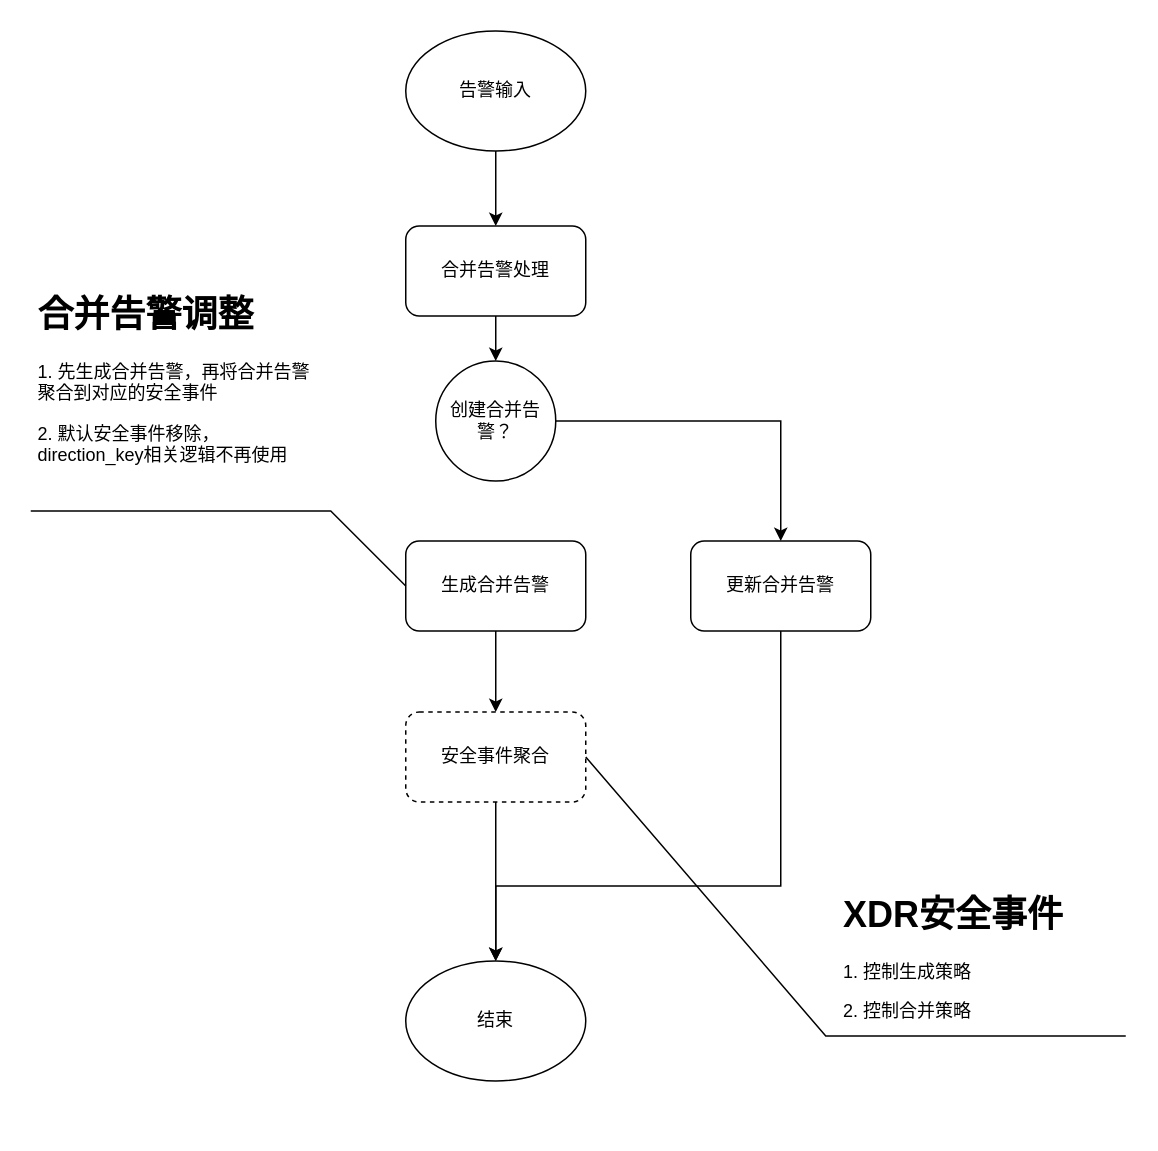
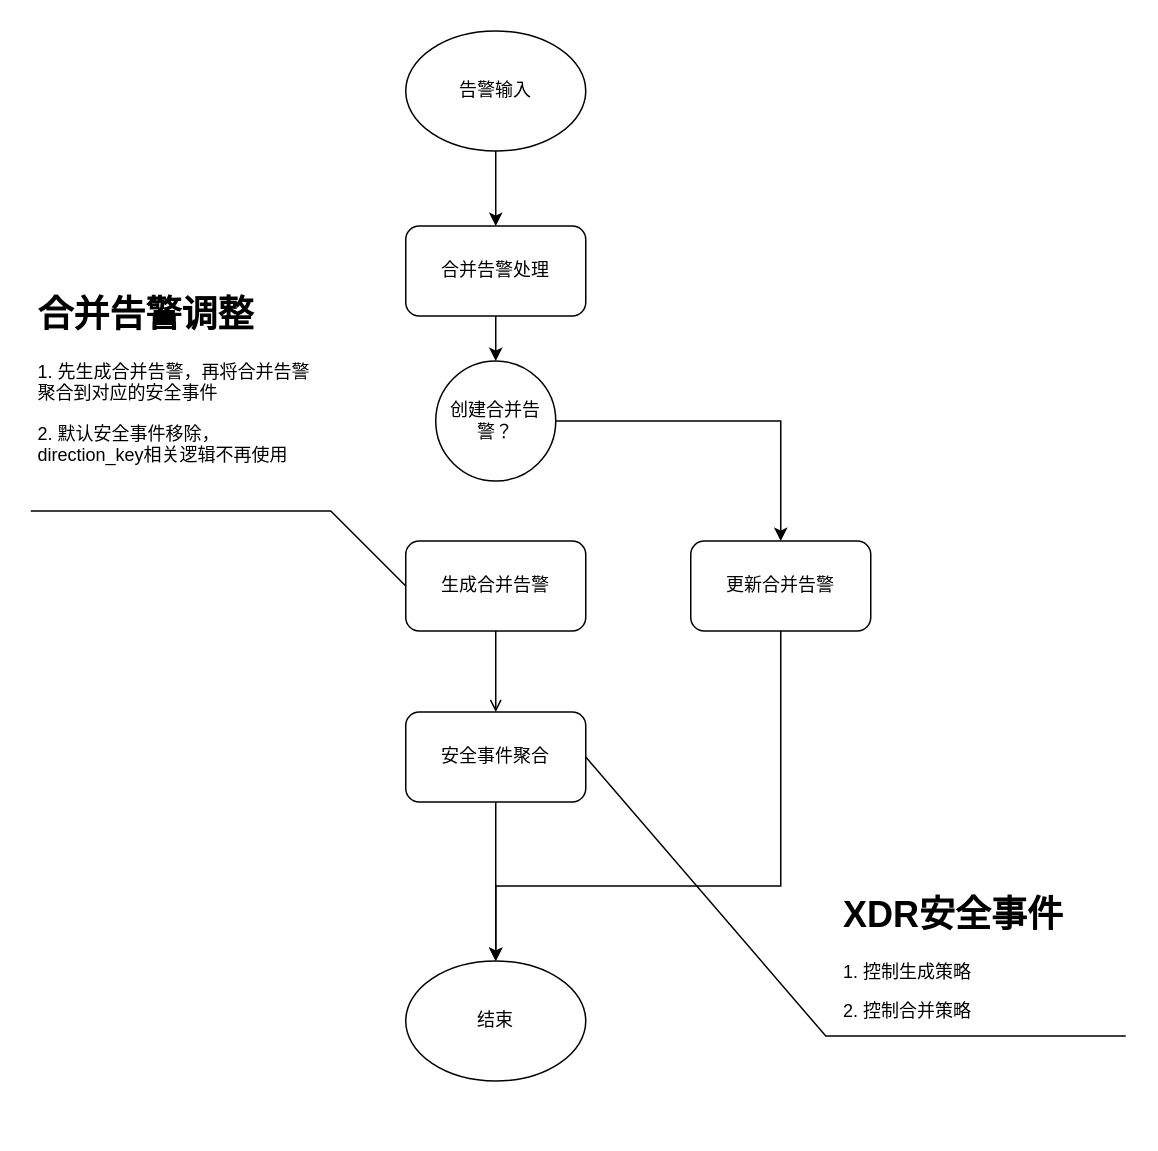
edge "生成合并告警" -> "安全事件聚合": arrowhead classic -> open
node "安全事件聚合": style dashed -> solid
